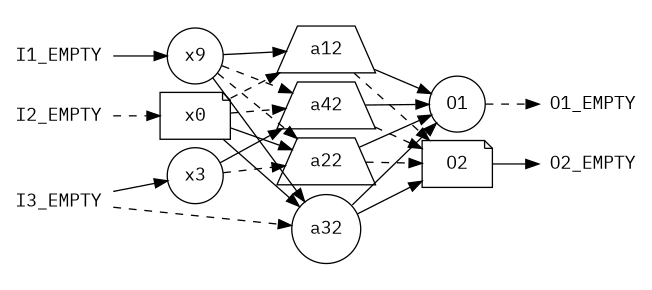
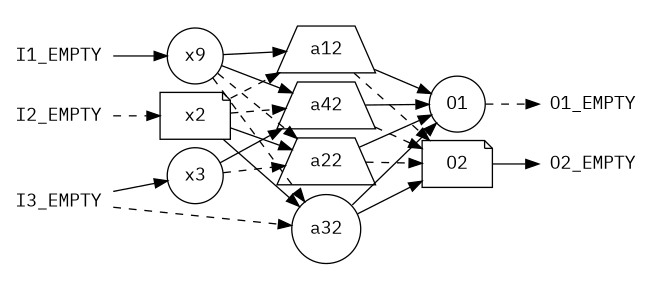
edge "x9" -> "a42": style dashed -> solid
node "x0": label "x0" -> "x2"
edge "x9" -> "a32": style solid -> dashed
